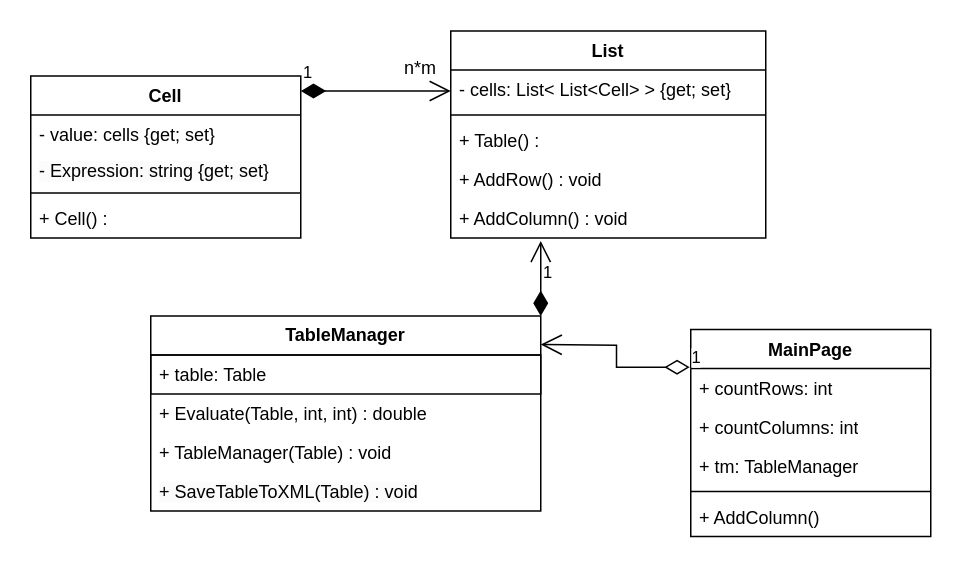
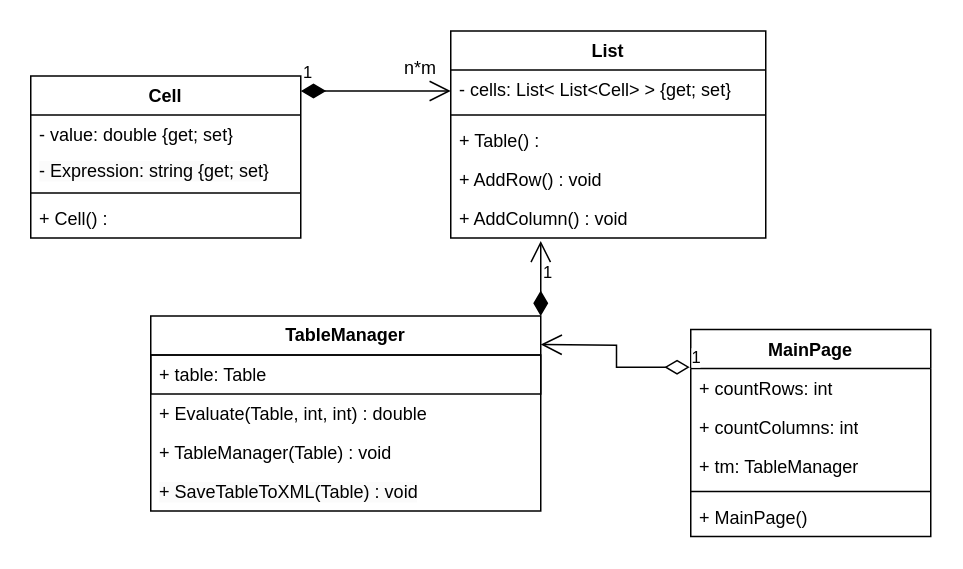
node "- value: cells {get; set}": label "- value: cells {get; set}" -> "- value: double {get; set}"
node "+ AddColumn()": label "+ AddColumn()" -> "+ MainPage()"
